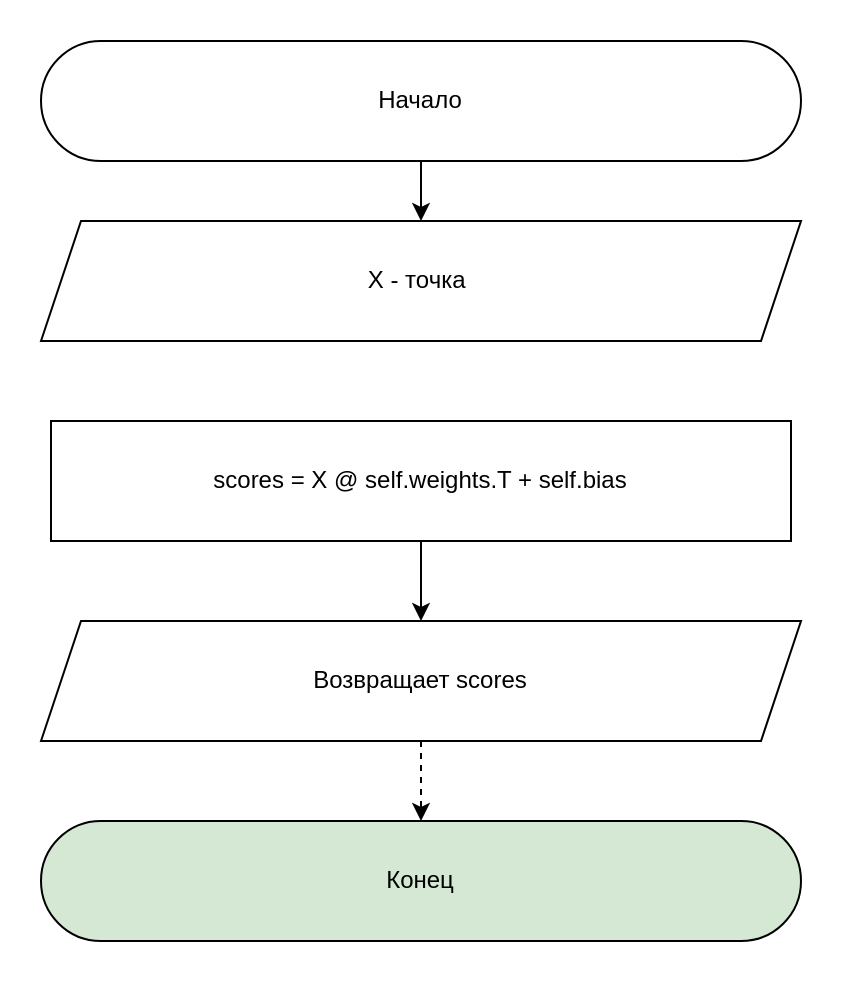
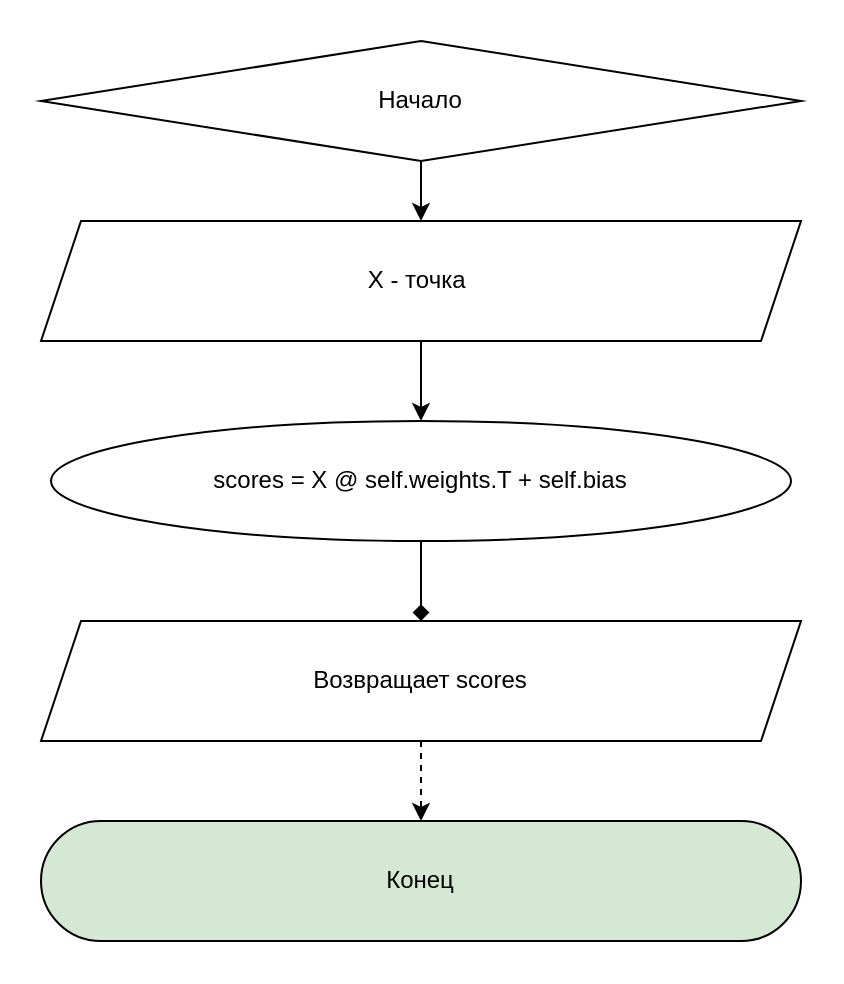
node "Начало": shape rounded rectangle -> diamond
edge "X - точка" -> "scores = X @ self.weights.T + self.bias": added
node "scores = X @ self.weights.T + self.bias": shape rectangle -> ellipse
edge "scores = X @ self.weights.T + self.bias" -> "Возвращает scores": arrowhead classic -> diamond
